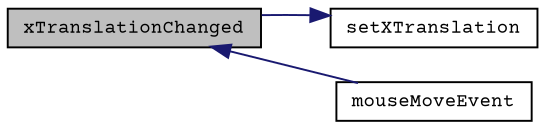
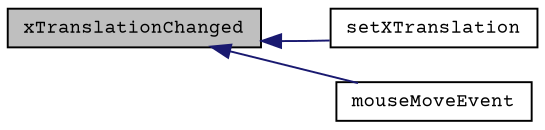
edge "xTranslationChanged" -> "setXTranslation": reversed
